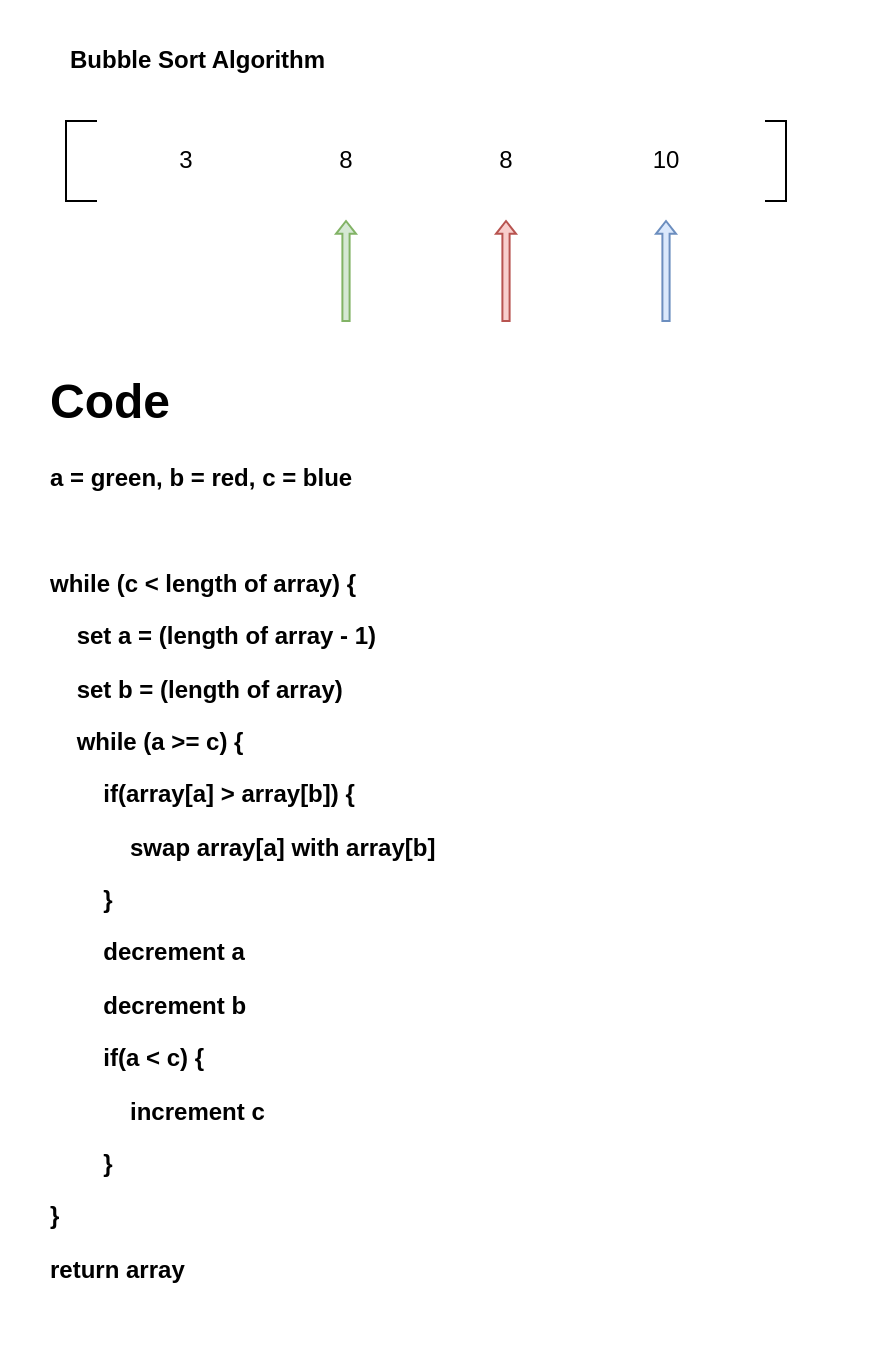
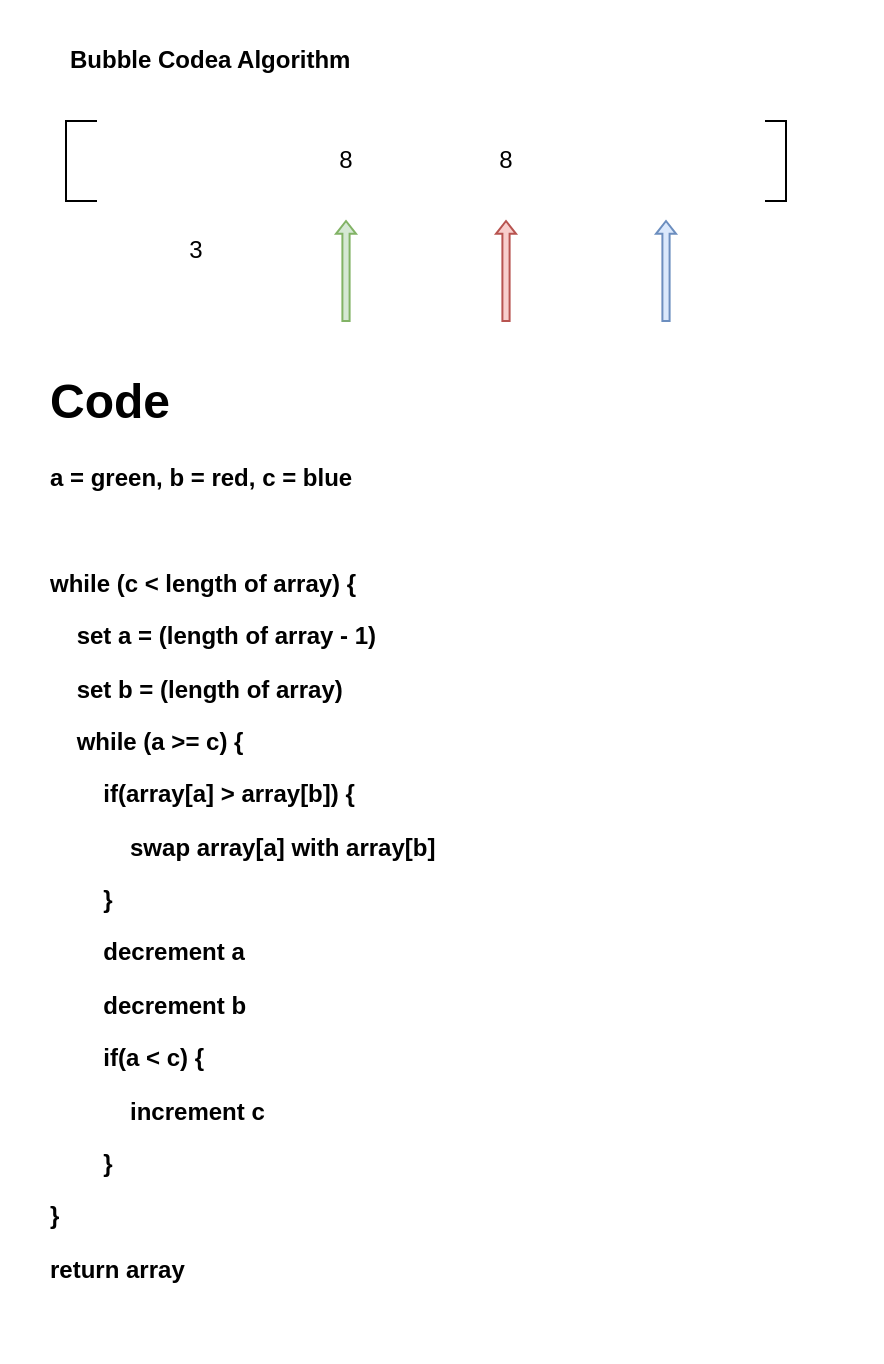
node "Bubble Sort Algorithm": label "Bubble Sort Algorithm" -> "Bubble Codea Algorithm"
node "3": moved (186, 161) -> (196, 251)
node "10": removed
